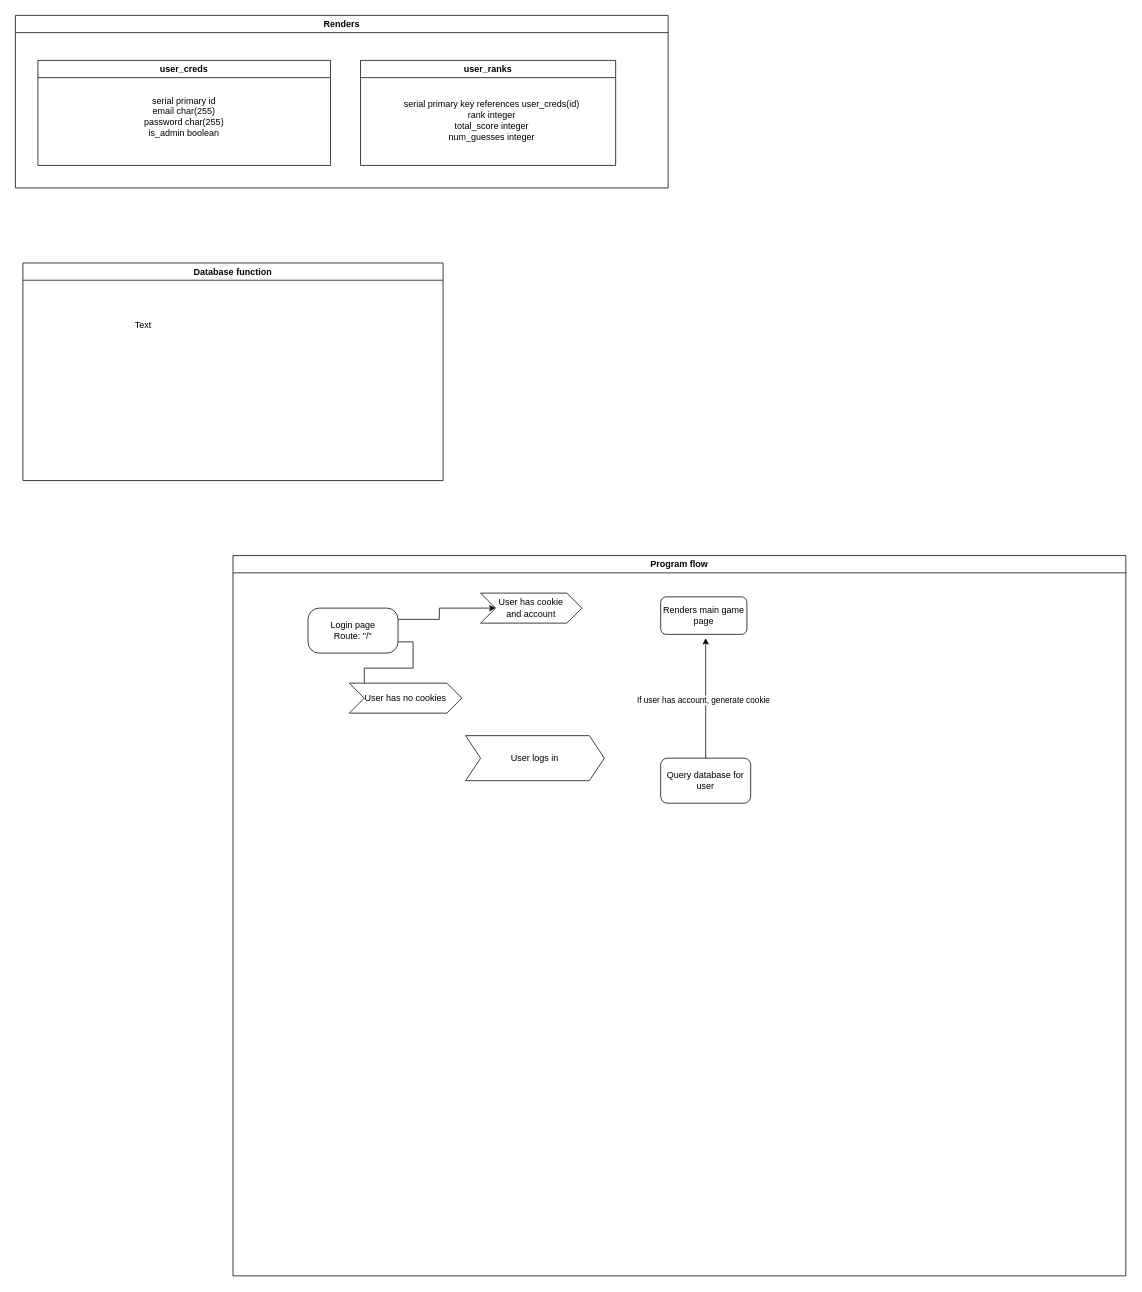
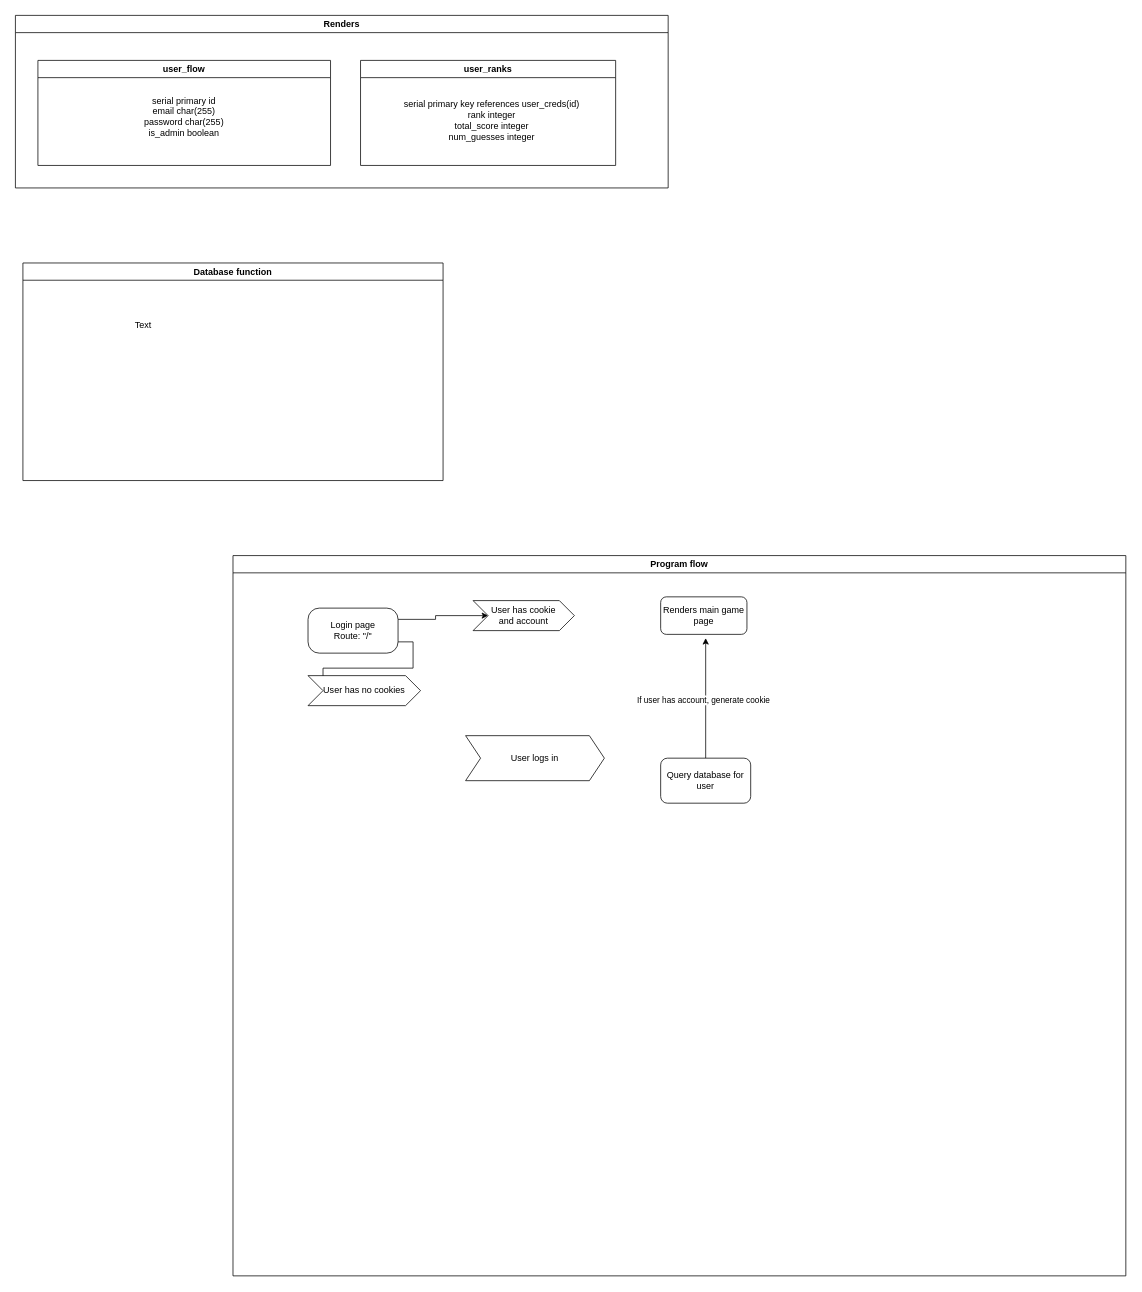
node "user_creds": label "user_creds" -> "user_flow"
node "User has cookie and account": moved (531, 608) -> (524, 615)
node "User has no cookies": moved (405, 698) -> (364, 690)
